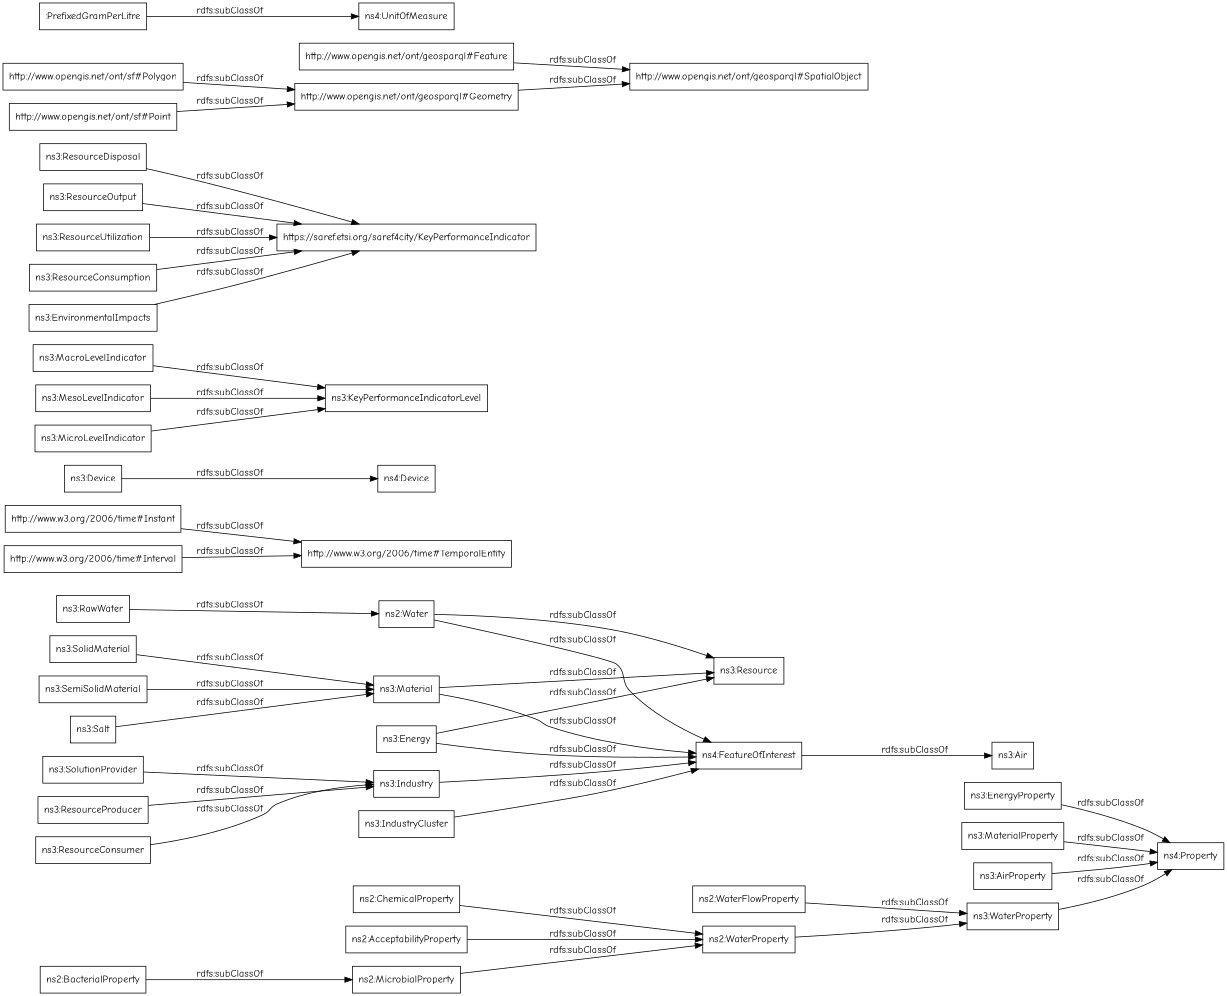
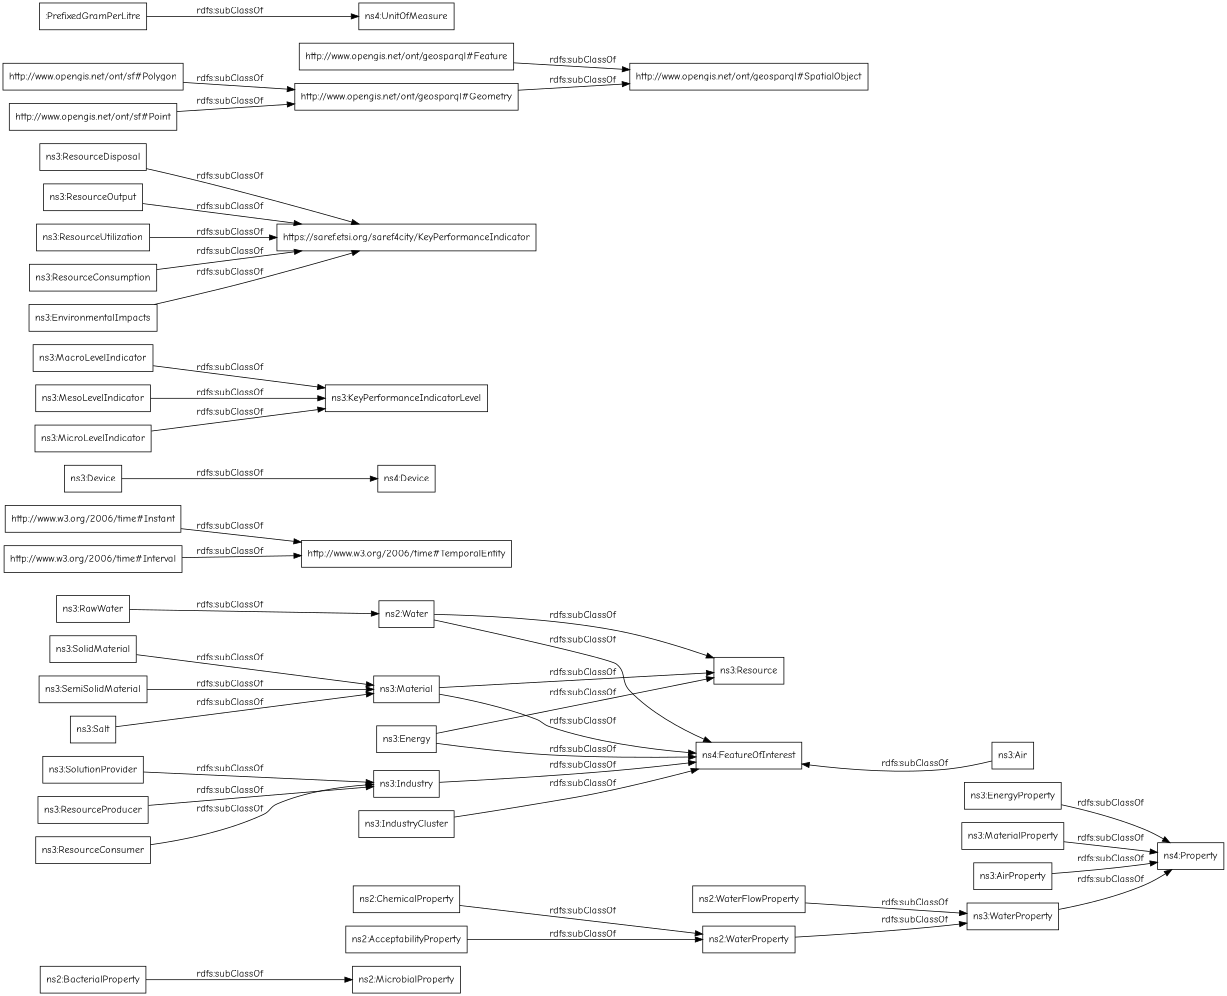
edge "ns4:FeatureOfInterest" -> "ns3:Air": reversed
edge "ns2:MicrobialProperty" -> "ns2:WaterProperty": removed, label "rdfs:subClassOf"
